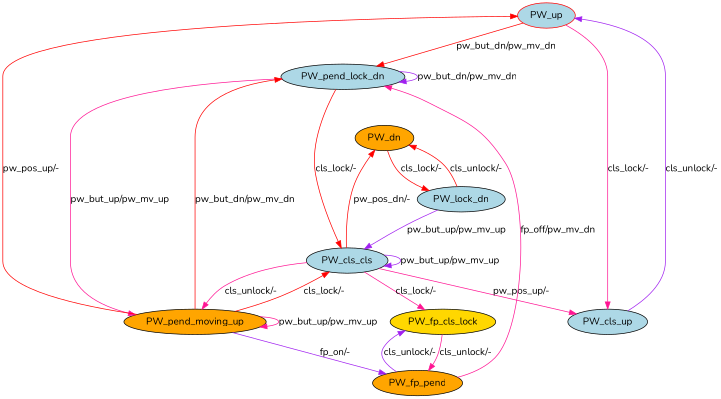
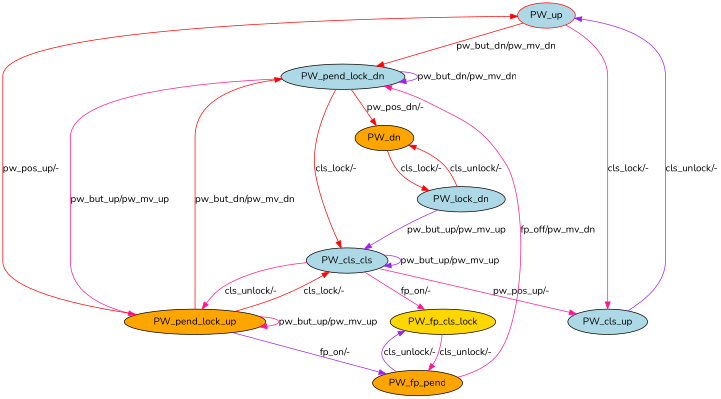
edge "PW_cls_cls" -> "PW_dn": now "PW_pend_lock_dn" -> "PW_dn"
edge "PW_cls_cls" -> "PW_fp_cls_lock": label "cls_lock/-" -> "fp_on/-"
node "PW_pend_moving_up": label "PW_pend_moving_up" -> "PW_pend_lock_up"
